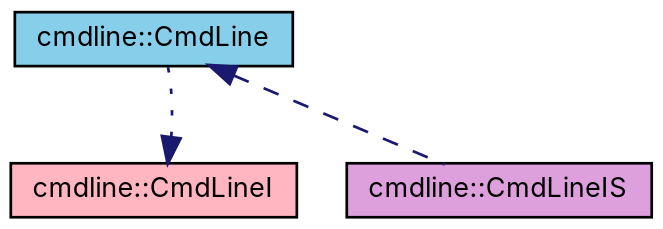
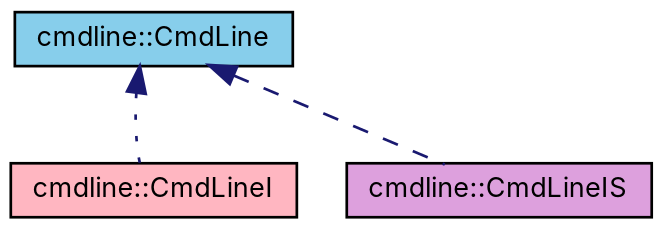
edge "cmdline::CmdLine" -> "cmdline::CmdLineI": reversed
